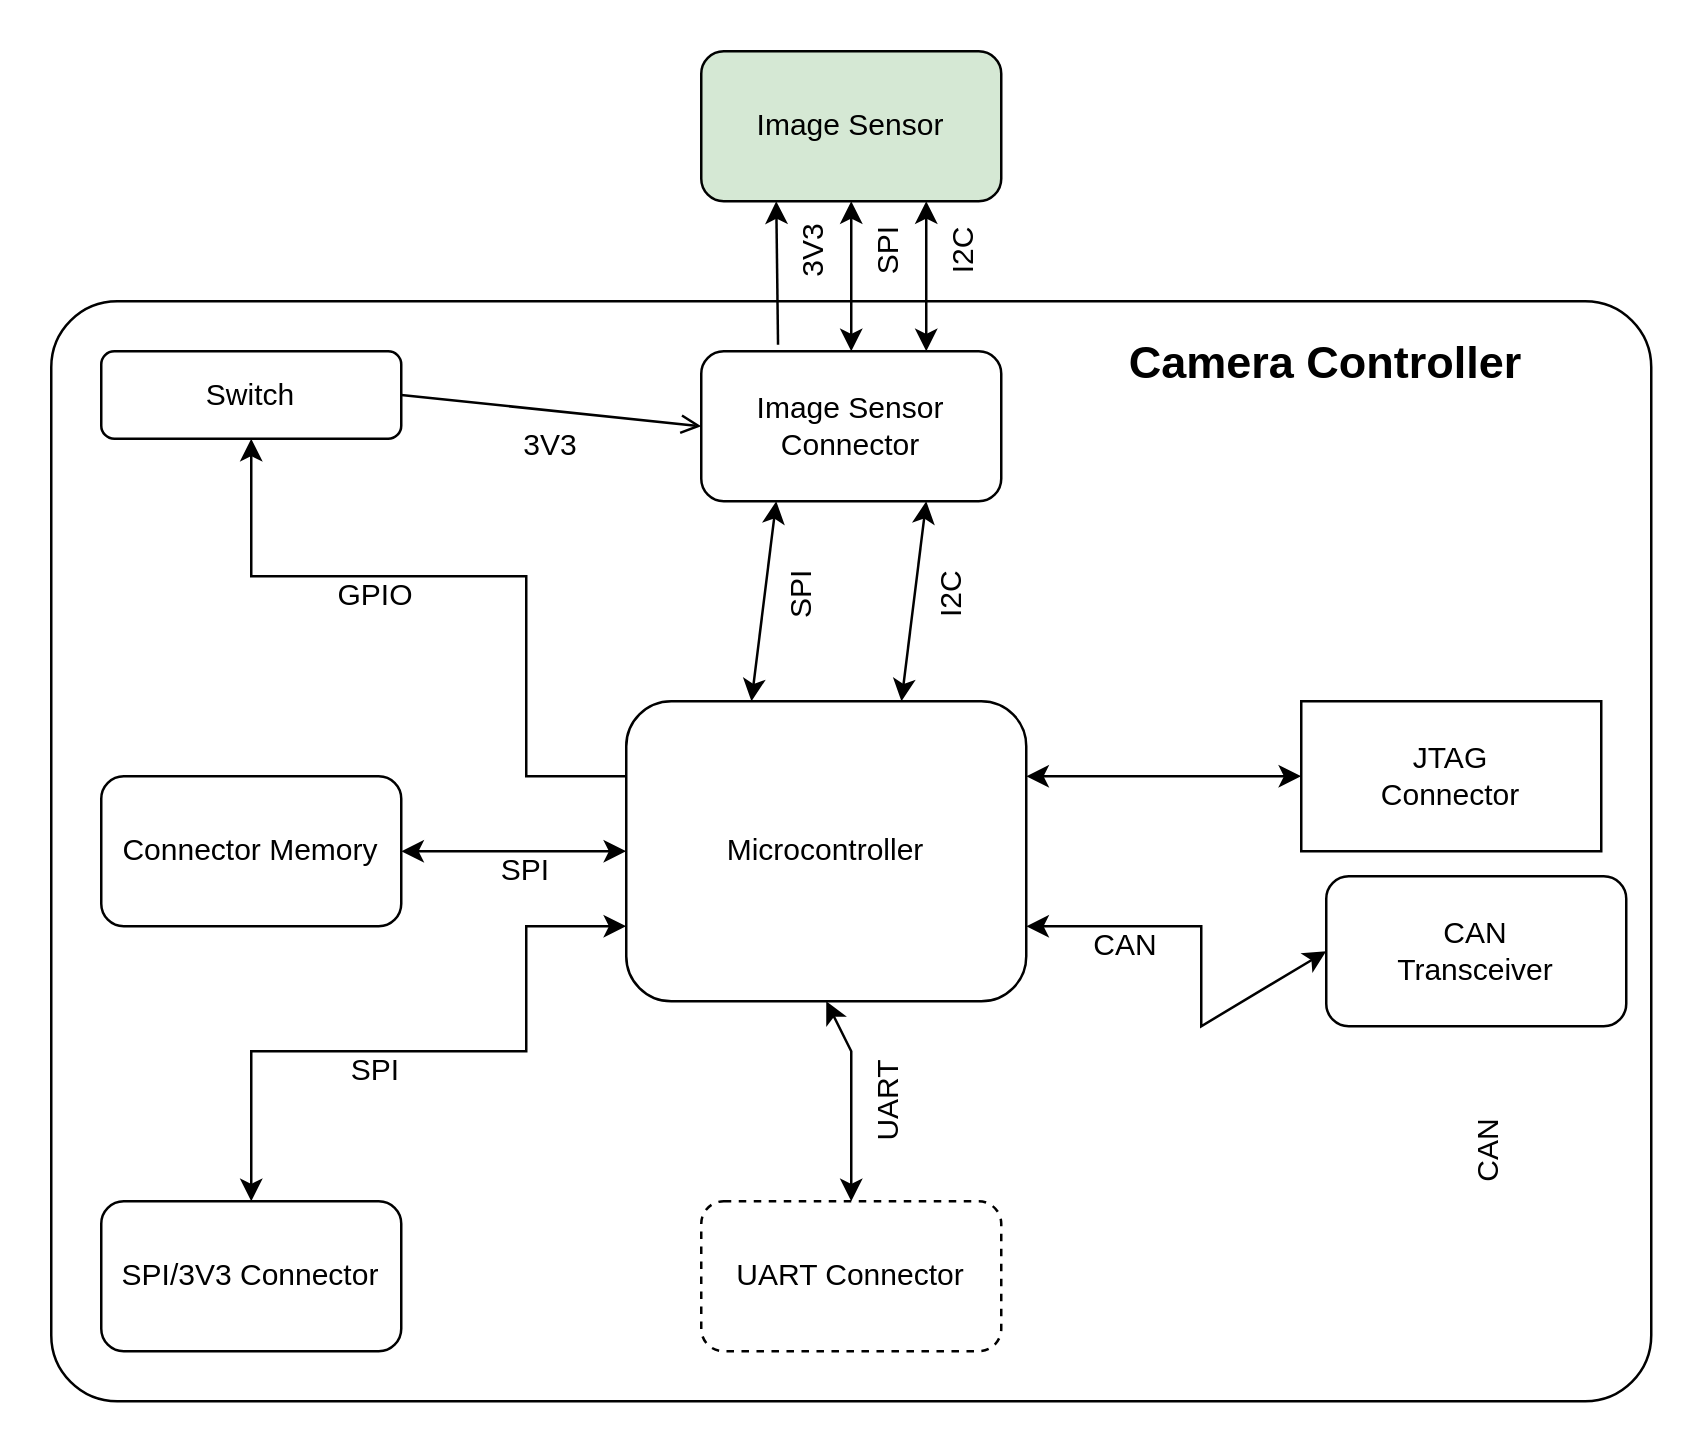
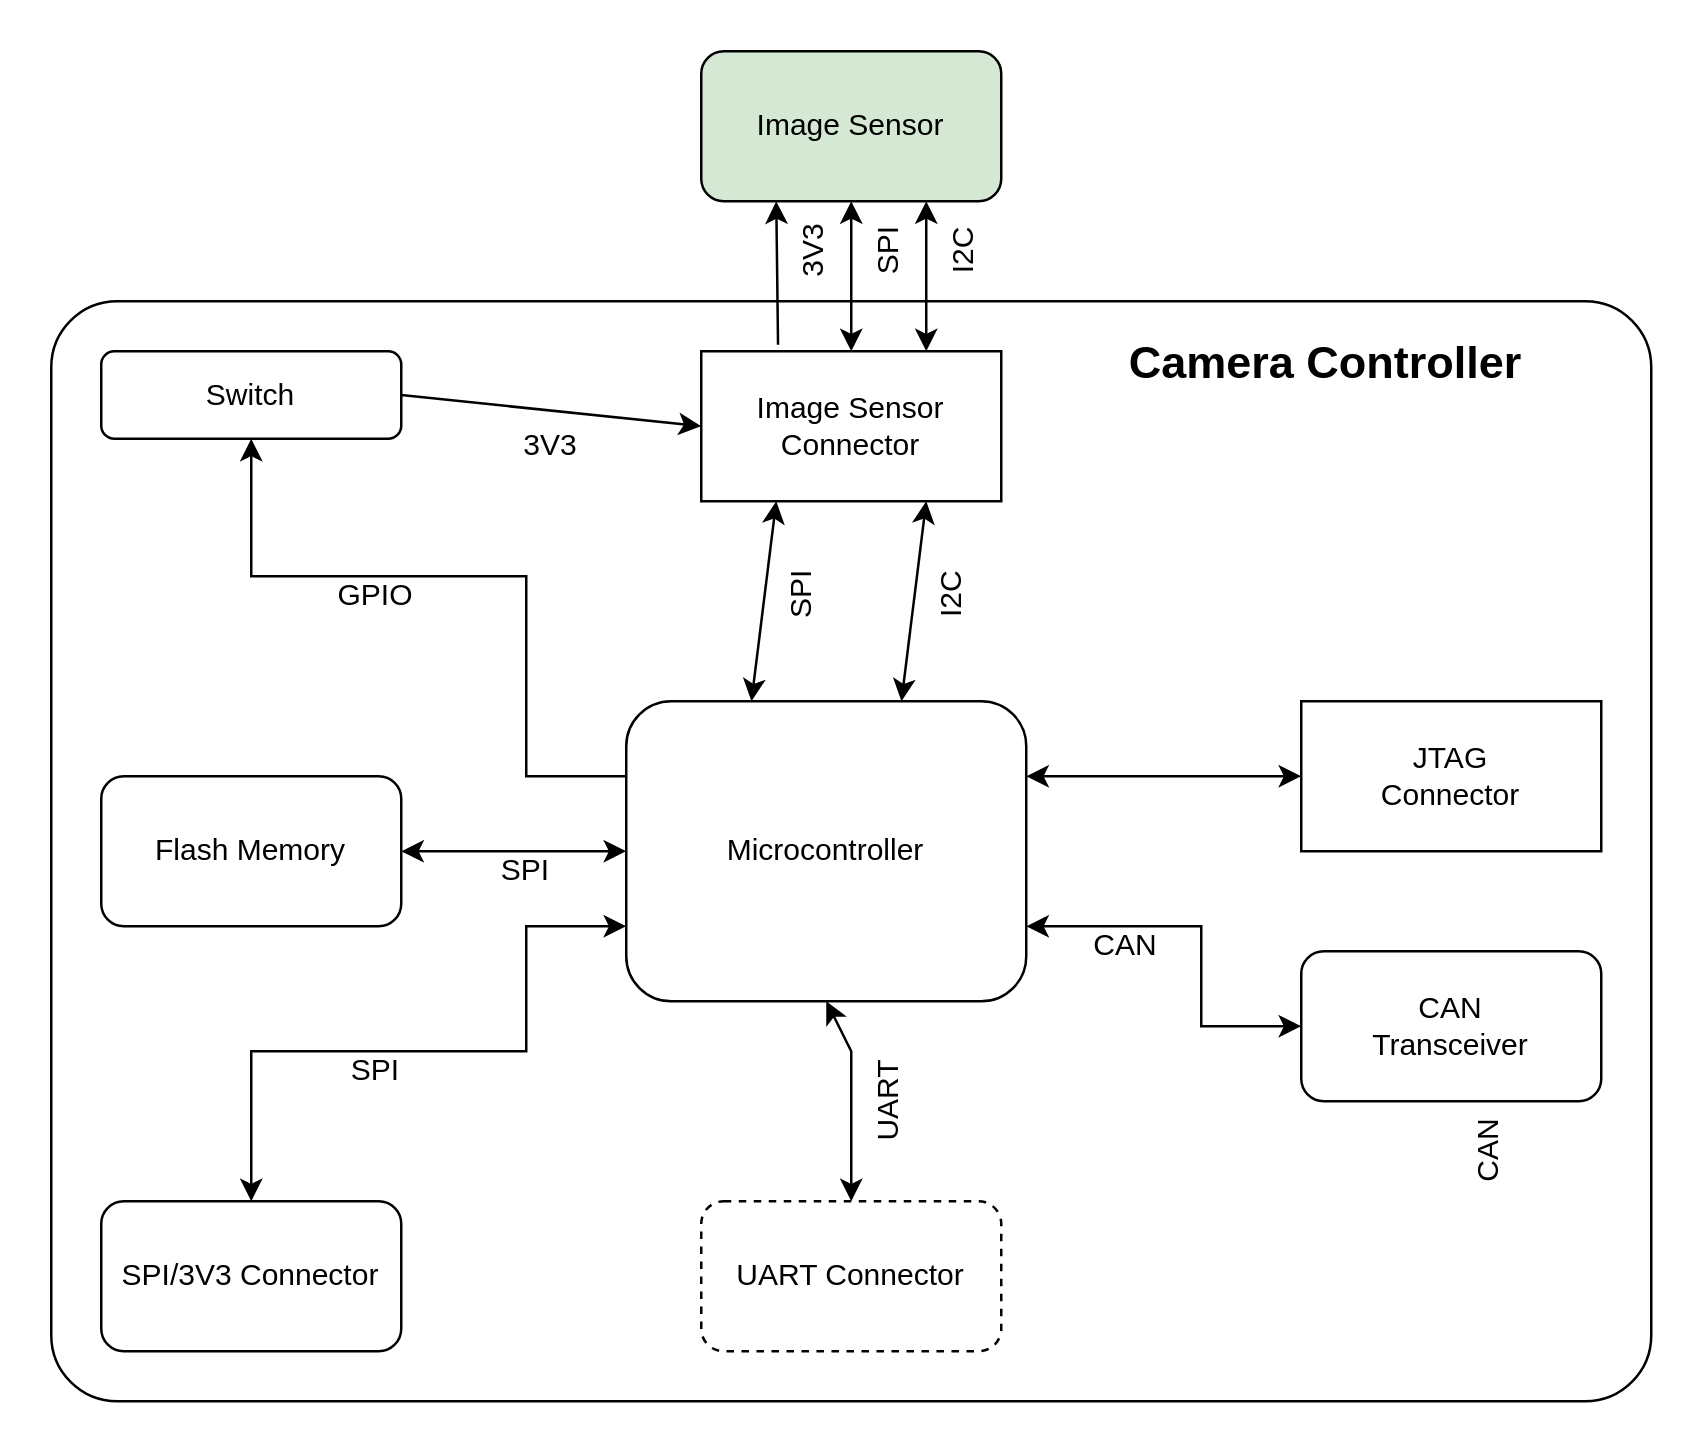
edge "Switch" -> "Image Sensor Connector": arrowhead open -> classic
node "Image Sensor Connector": shape rounded rectangle -> rectangle
node "Connector Memory": label "Connector Memory" -> "Flash Memory"
node "CAN Transceiver": moved (1476, 951) -> (1451, 1026)
